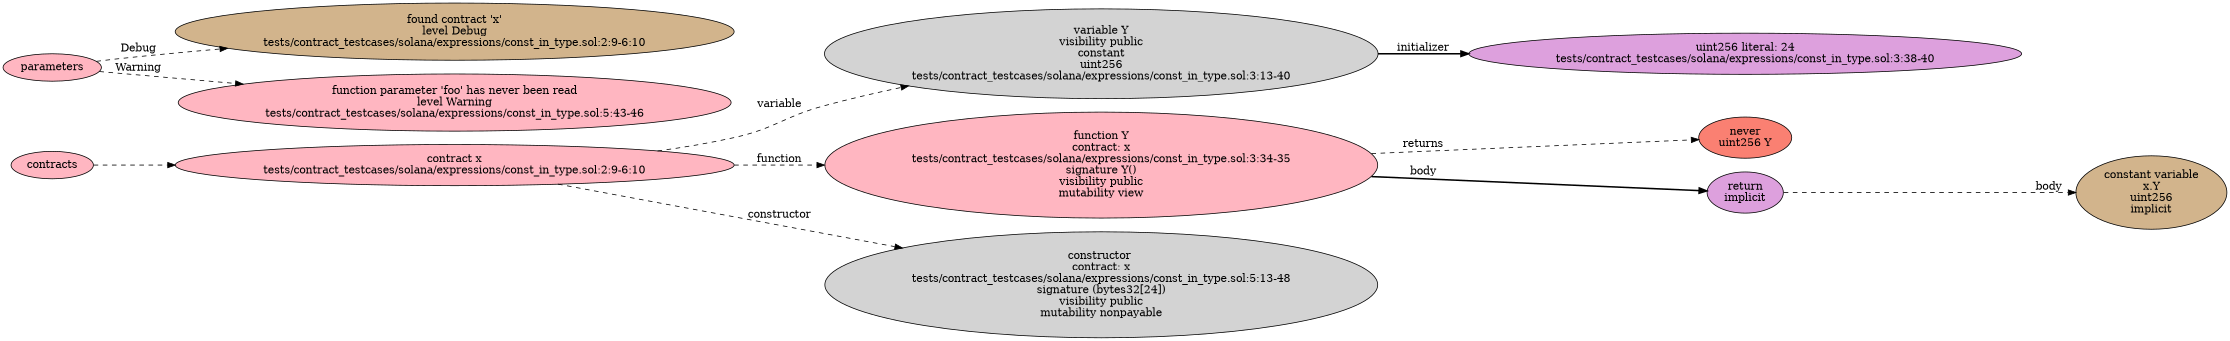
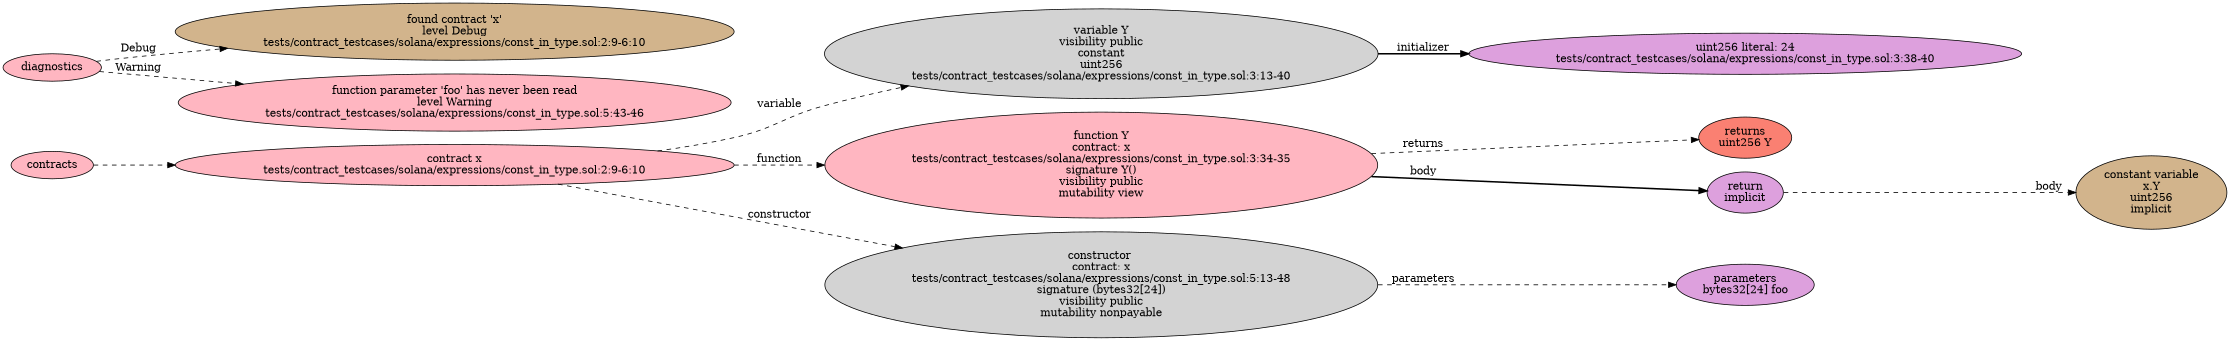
node "parameters": label "parameters" -> "diagnostics"
node "never uint256 Y": label "never uint256 Y" -> "returns uint256 Y"
node "parameters bytes32[24] foo": added
